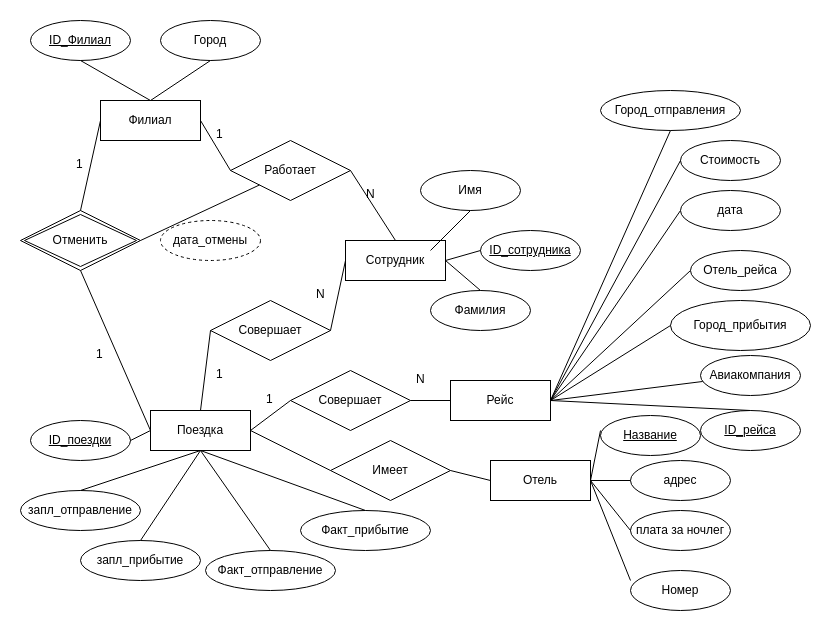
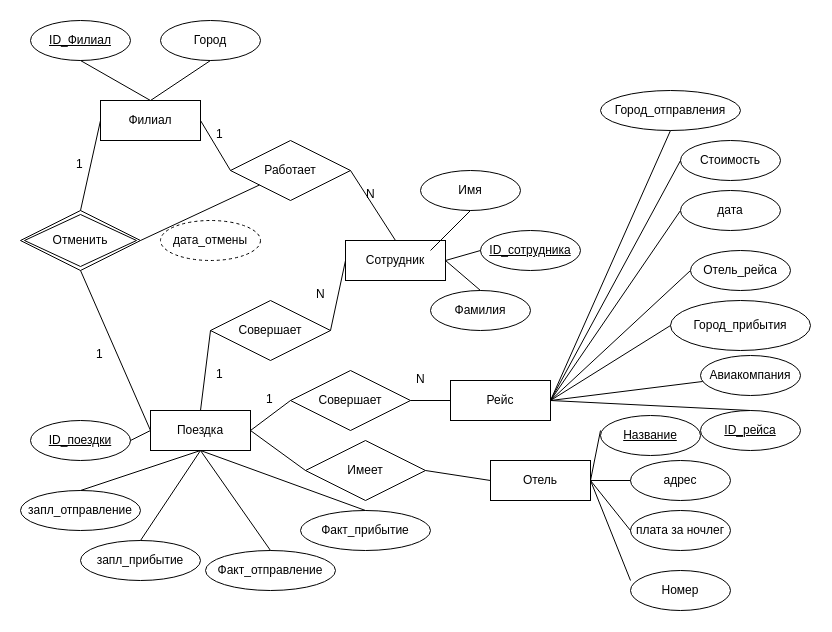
node "Имеет": moved (391, 471) -> (366, 471)
